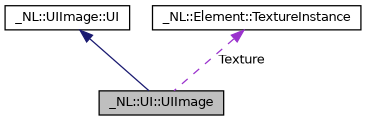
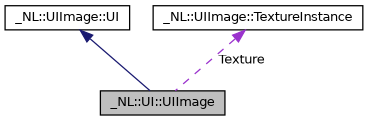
node "_NL::Element::TextureInstance": label "_NL::Element::TextureInstance" -> "_NL::UIImage::TextureInstance"
